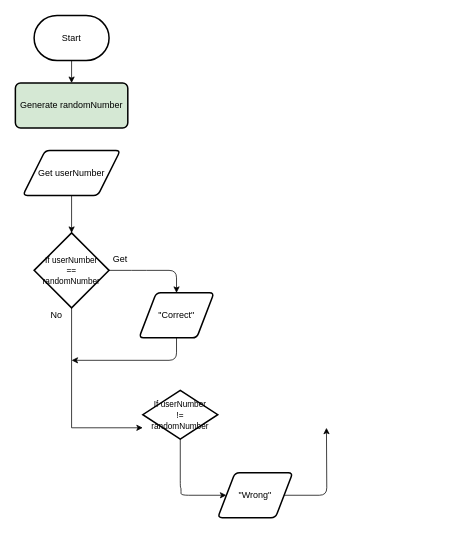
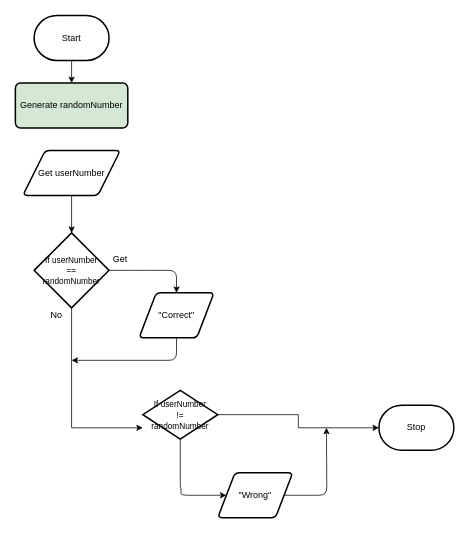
edge "If userNumber != randomNumber" -> "Stop": added
node "Stop": added
